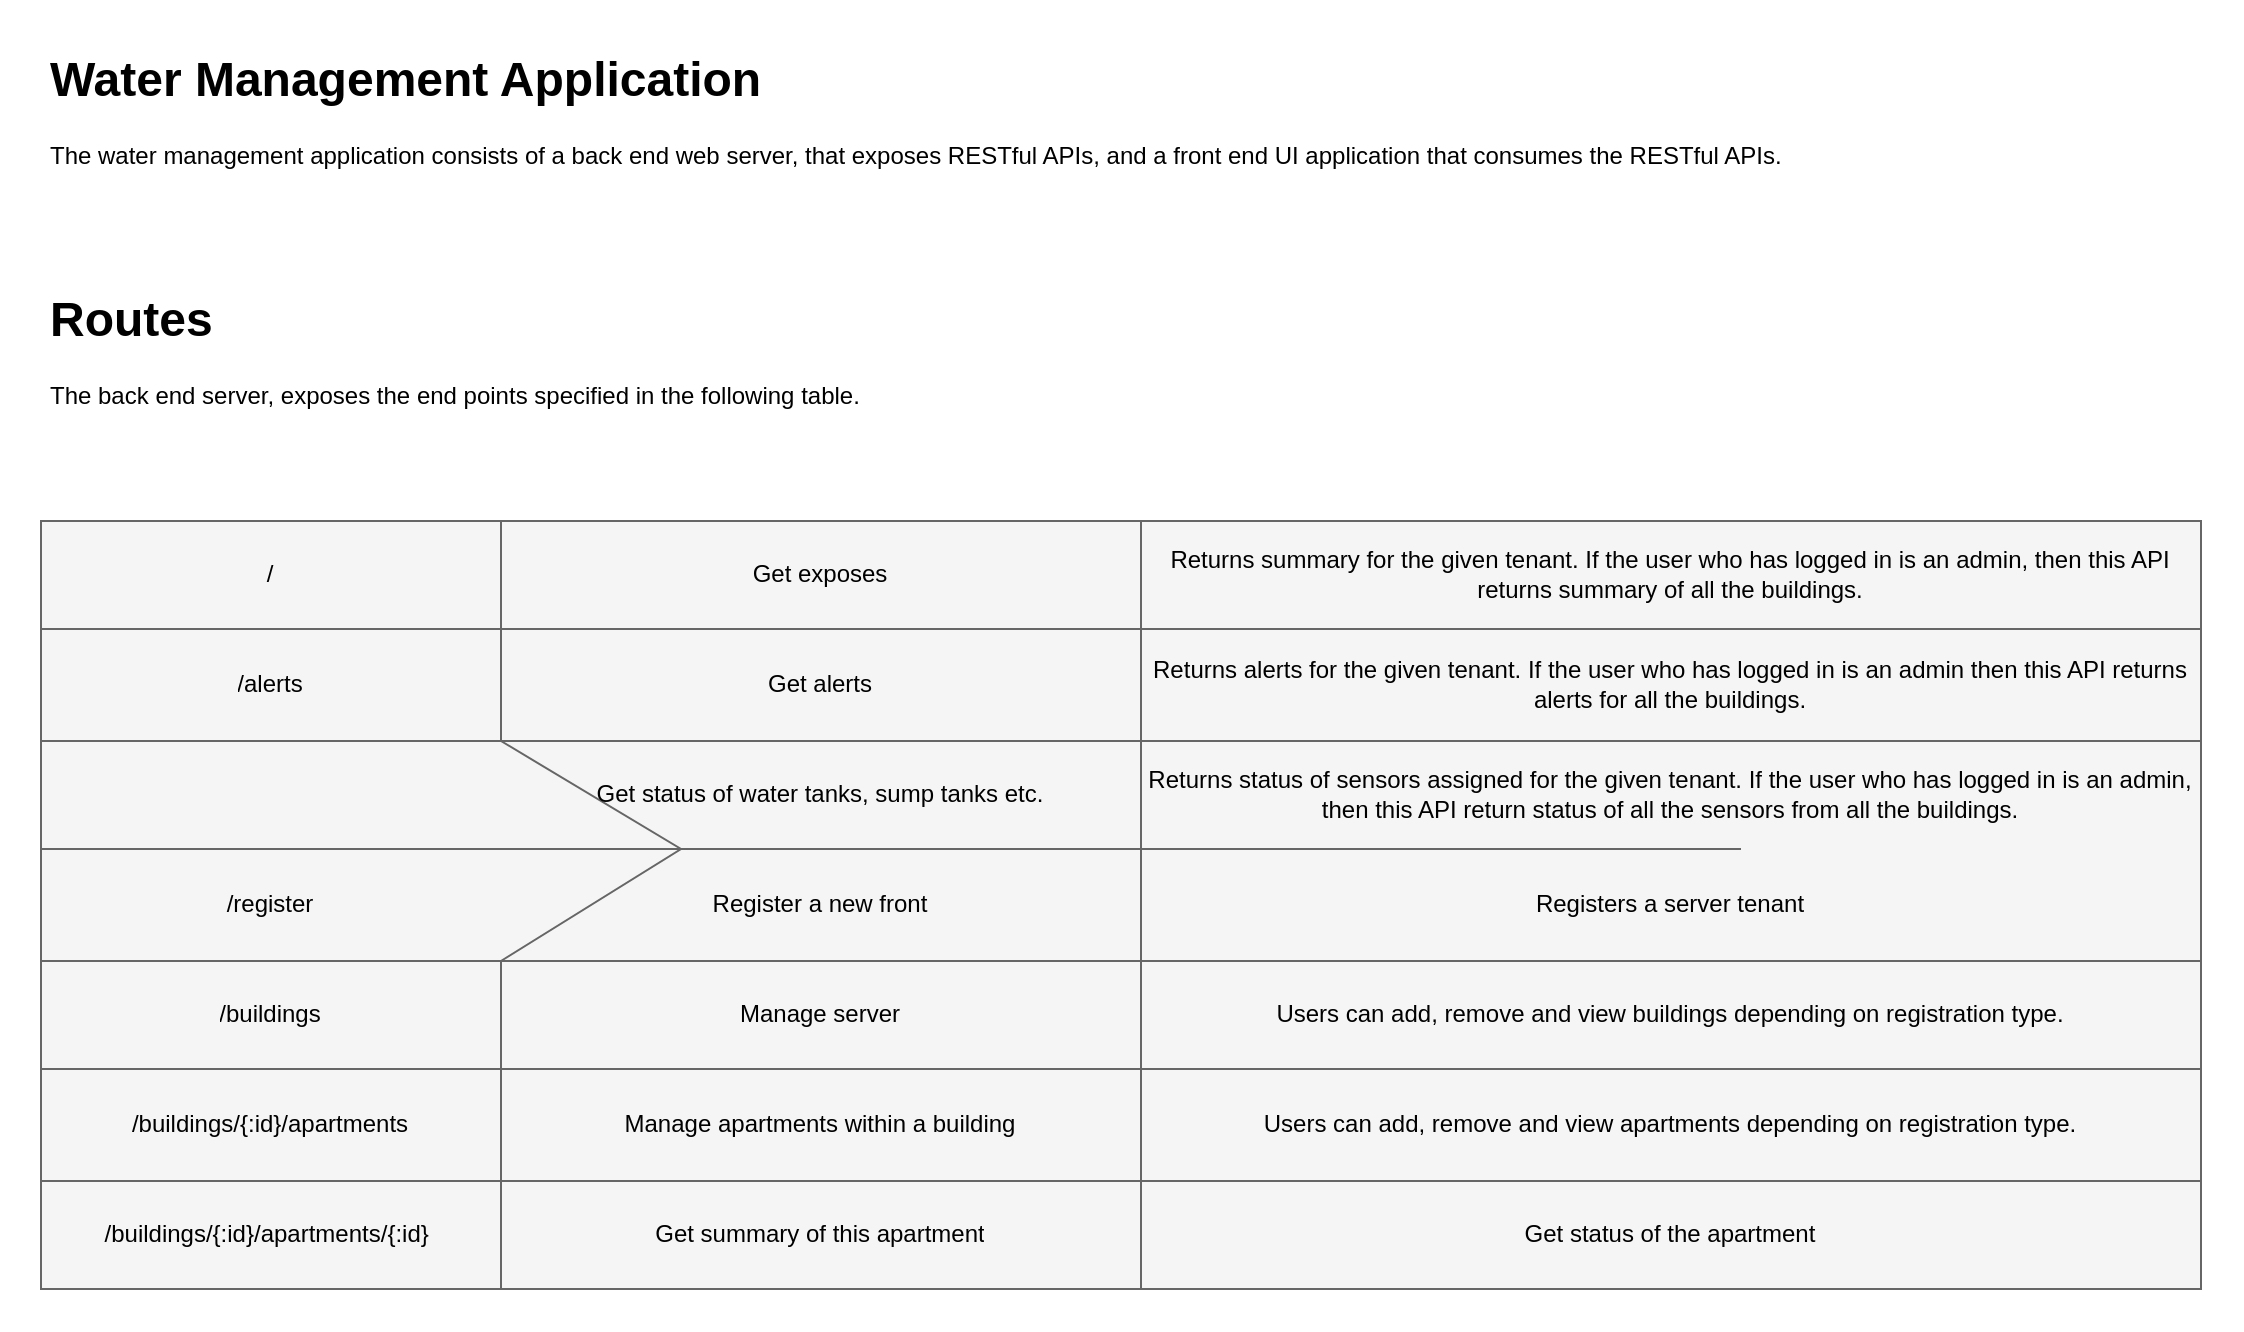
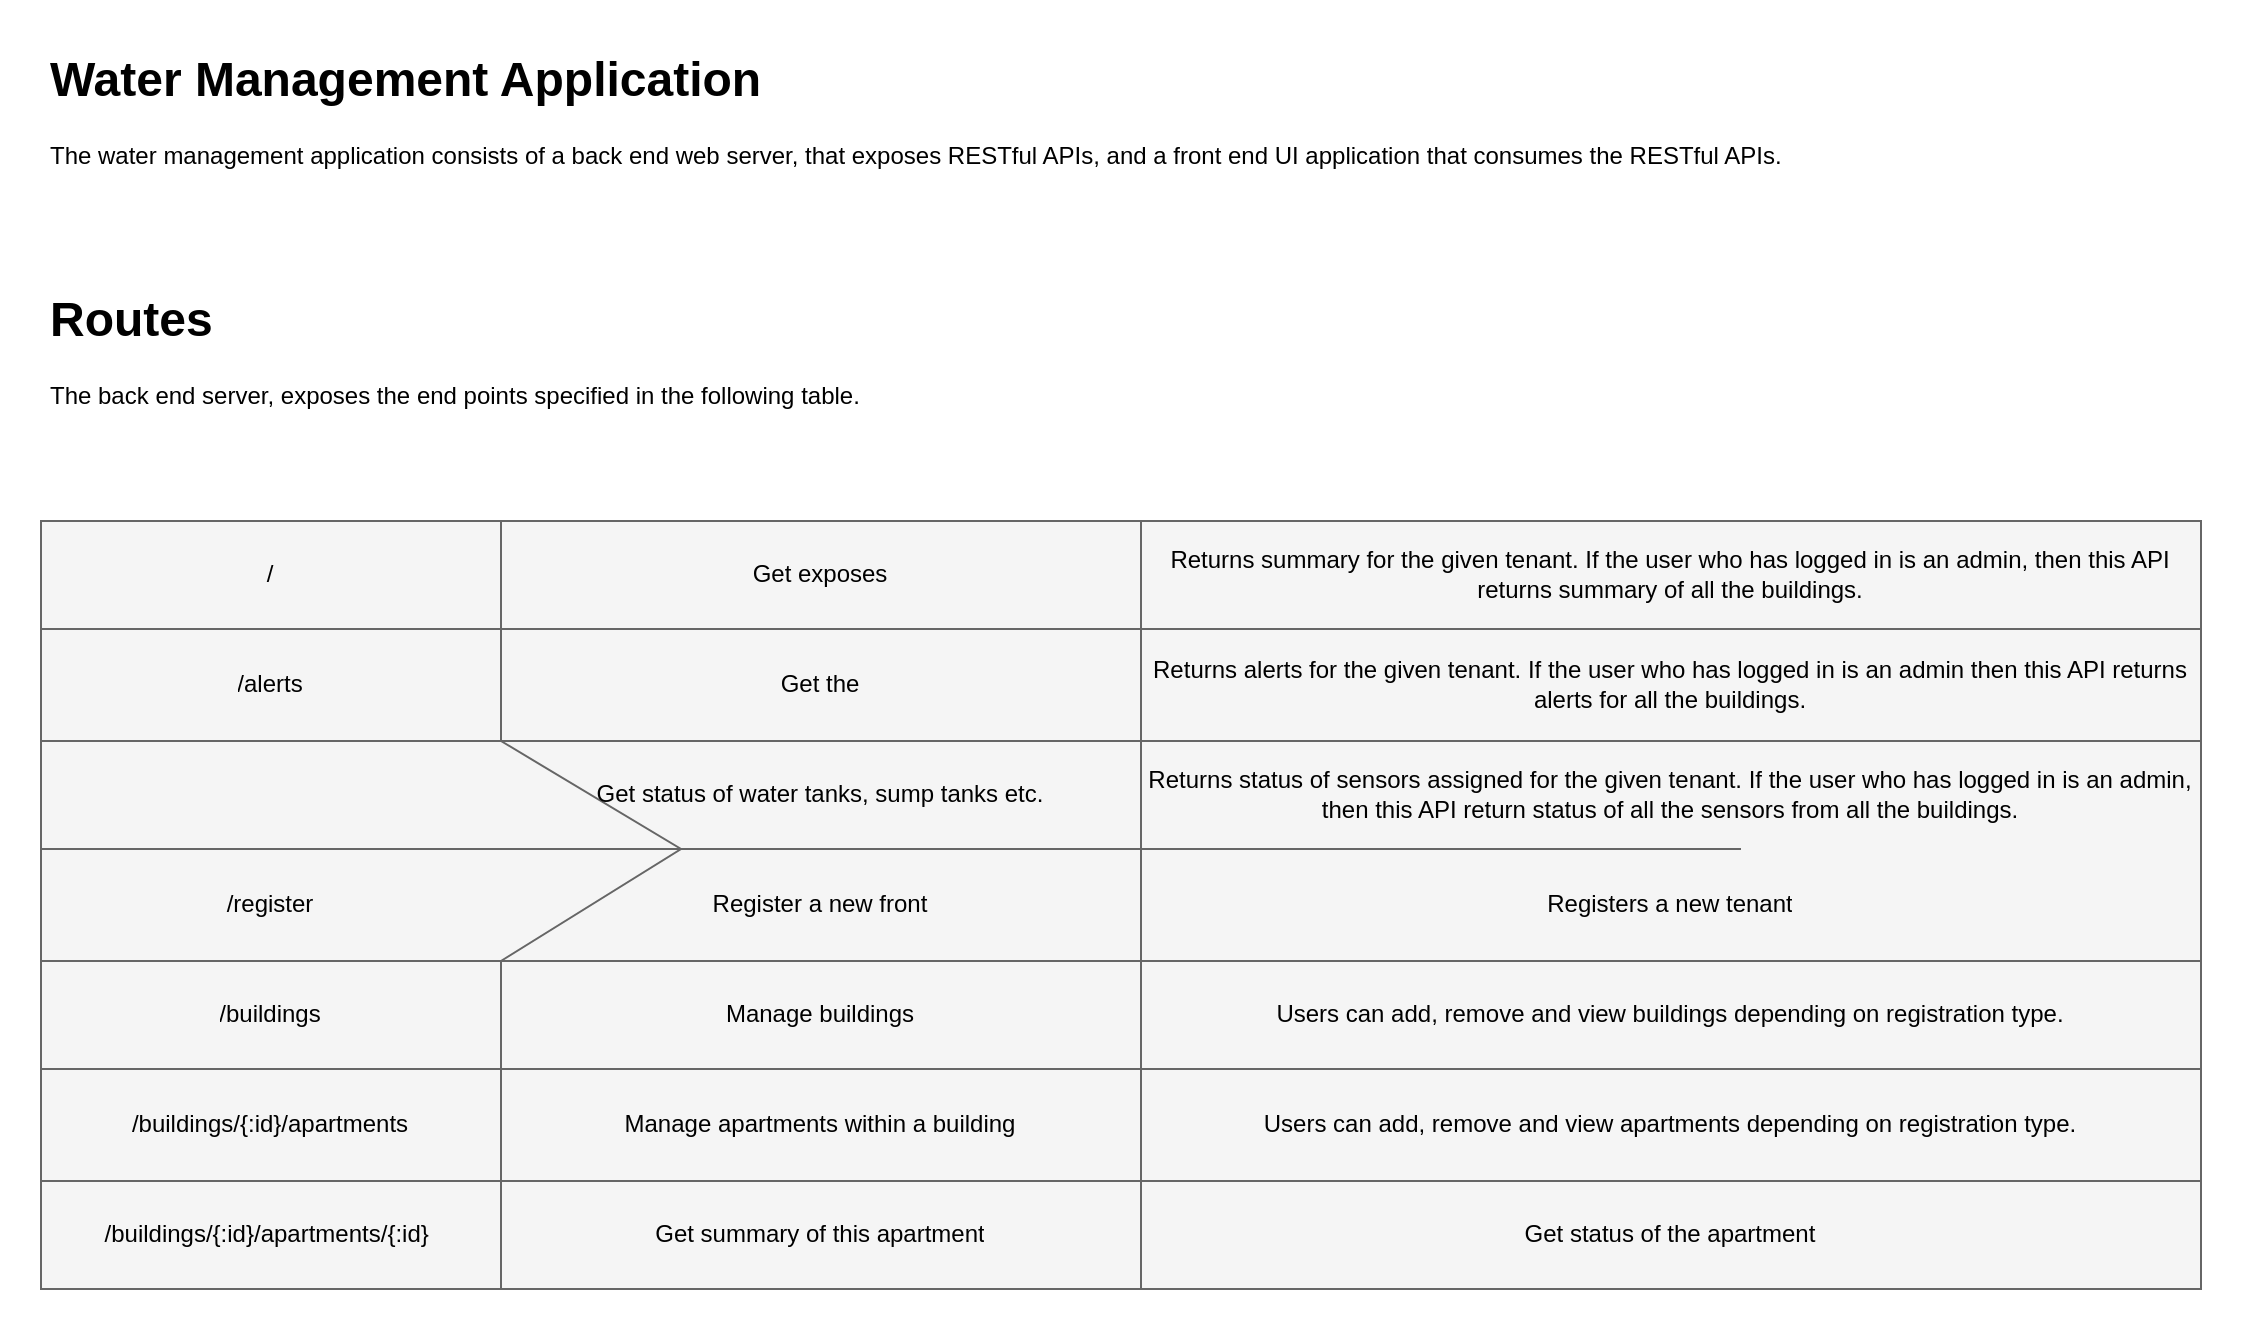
node "Get alerts": label "Get alerts" -> "Get the"
node "Registers a server tenant": label "Registers a server tenant" -> "Registers a new tenant"
node "Manage server": label "Manage server" -> "Manage buildings"
